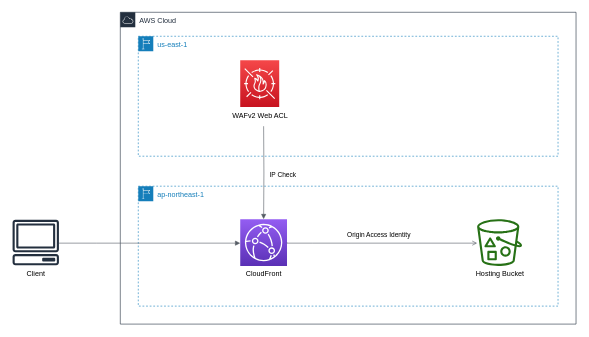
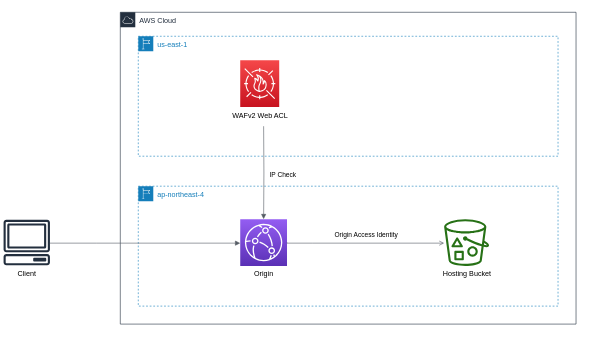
node "ap-northeast-1": label "ap-northeast-1" -> "ap-northeast-4"
node "Client": moved (36, 243) -> (27, 243)
node "Hosting Bucket": moved (500, 243) -> (467, 243)
node "CloudFront": label "CloudFront" -> "Origin"
